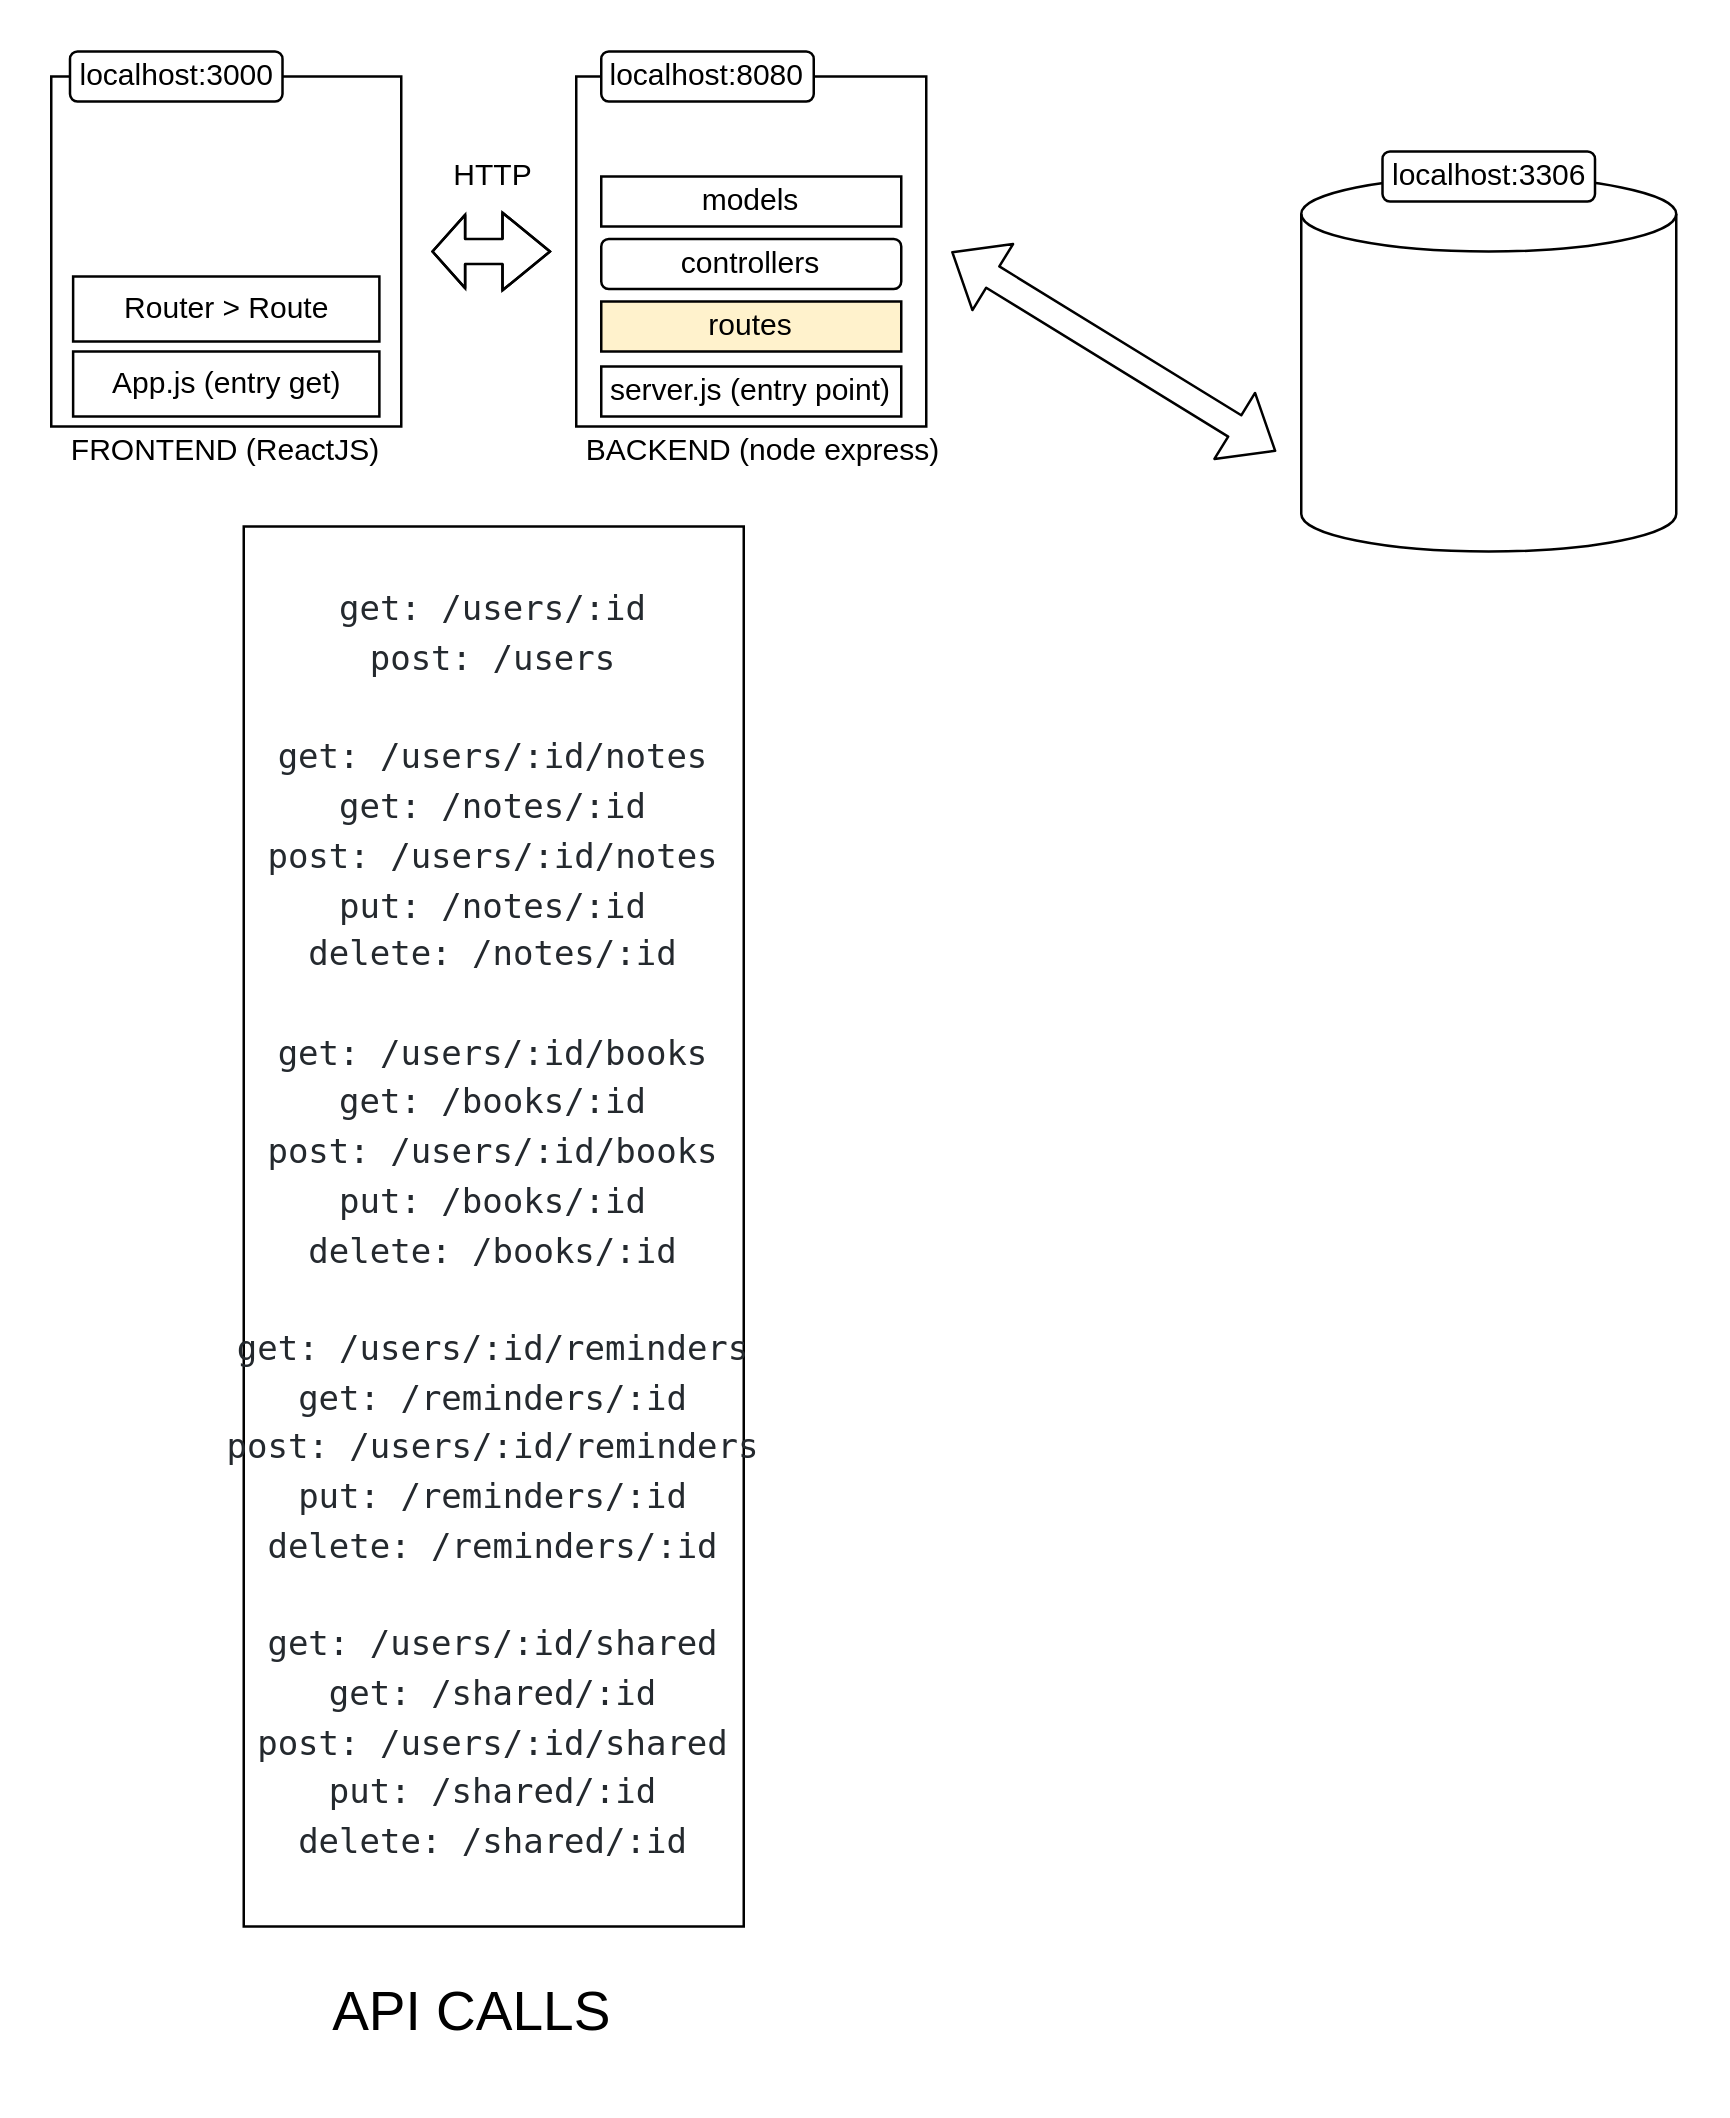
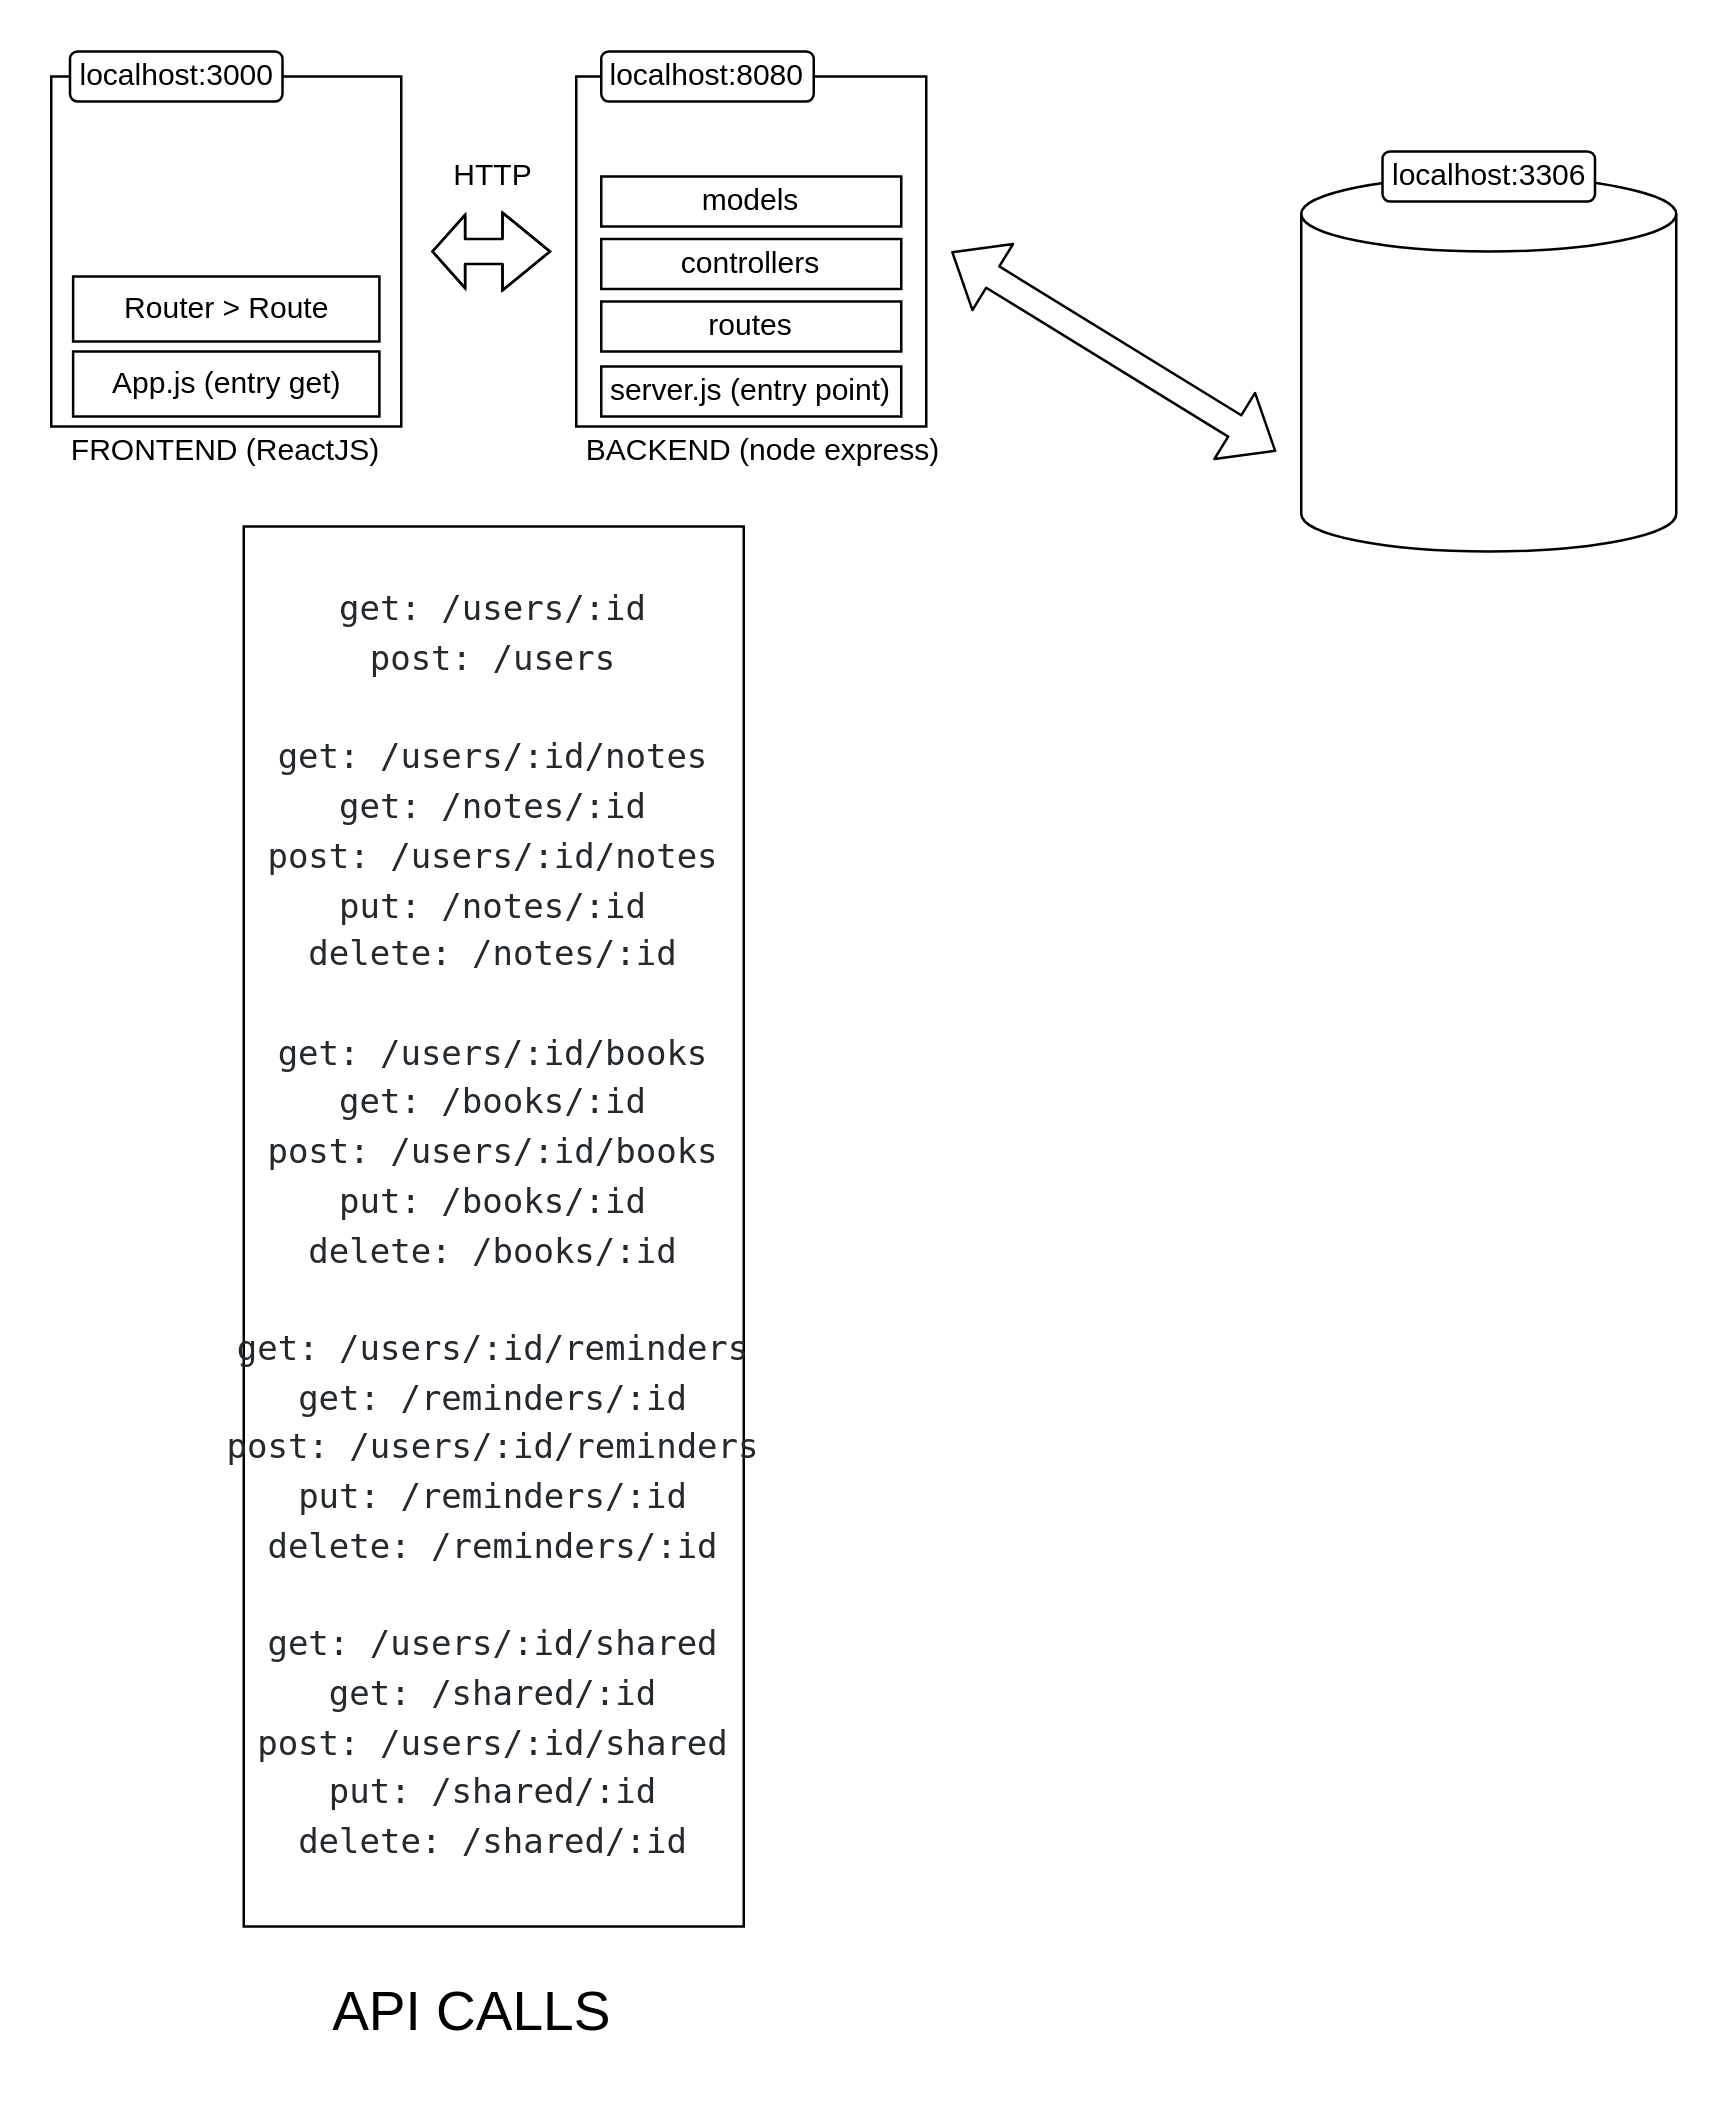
node "controllers": shape rounded rectangle -> rectangle
node "routes": fillcolor #fff2cc -> #ffffff
